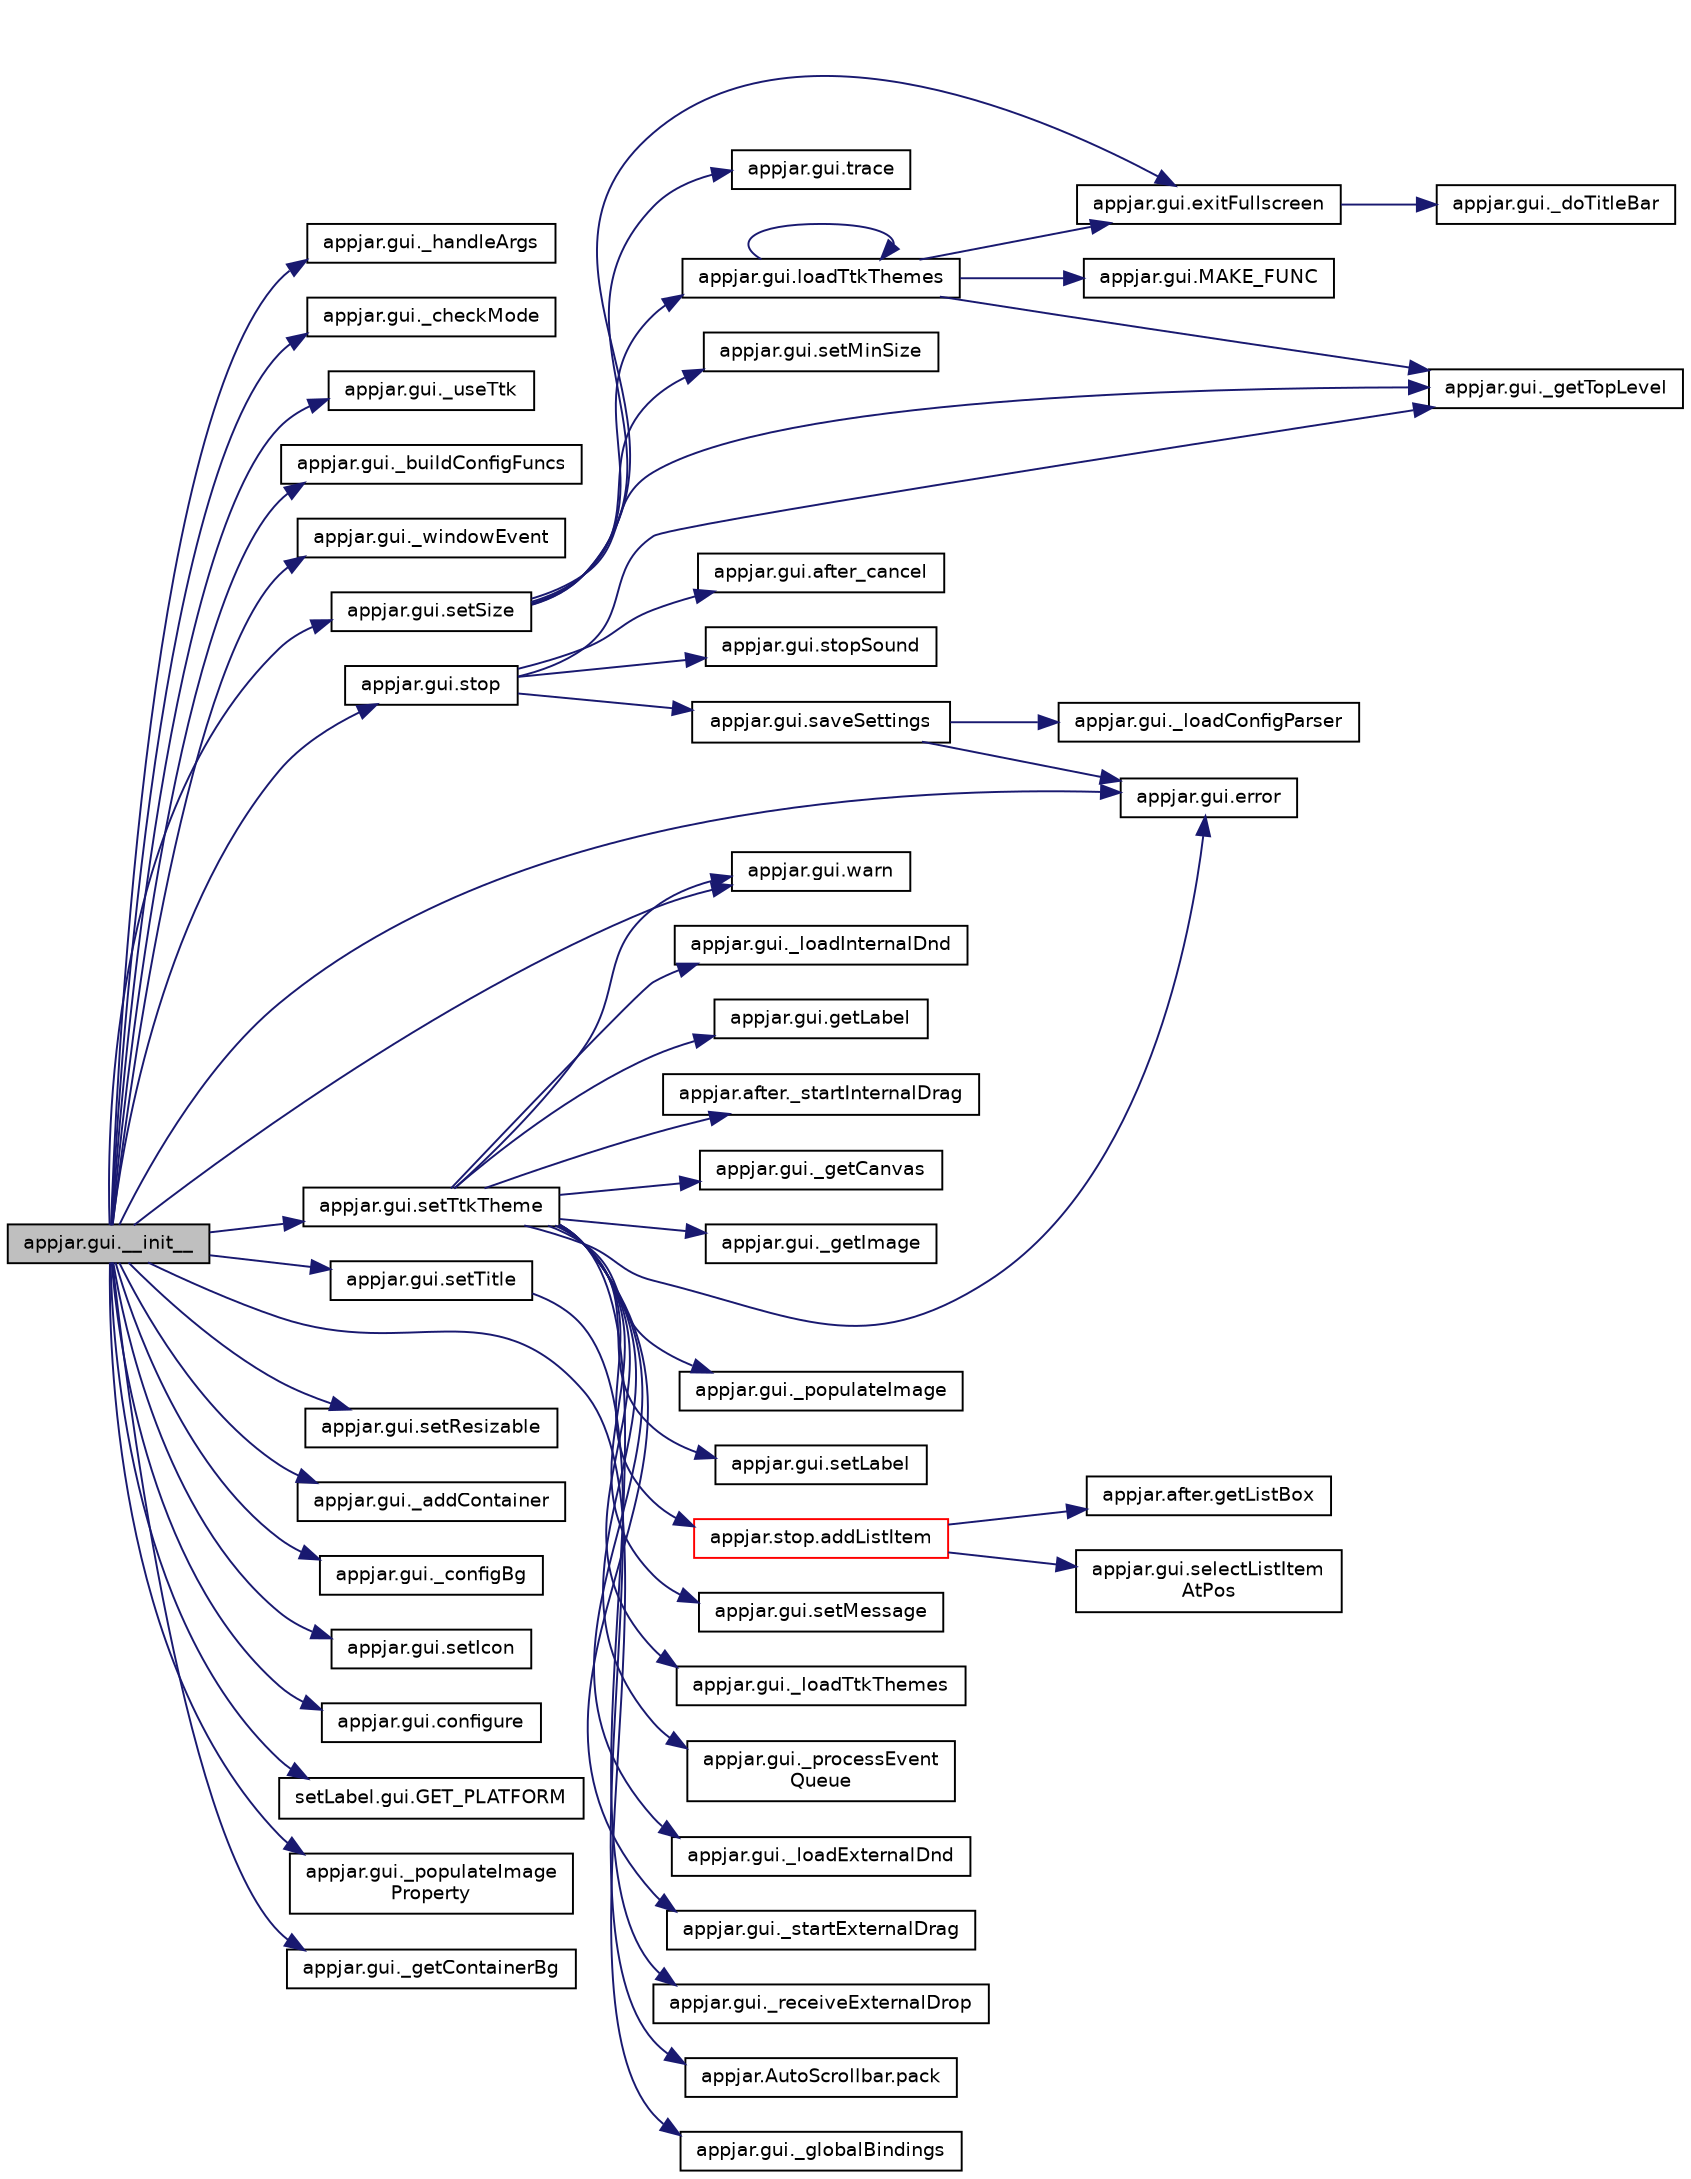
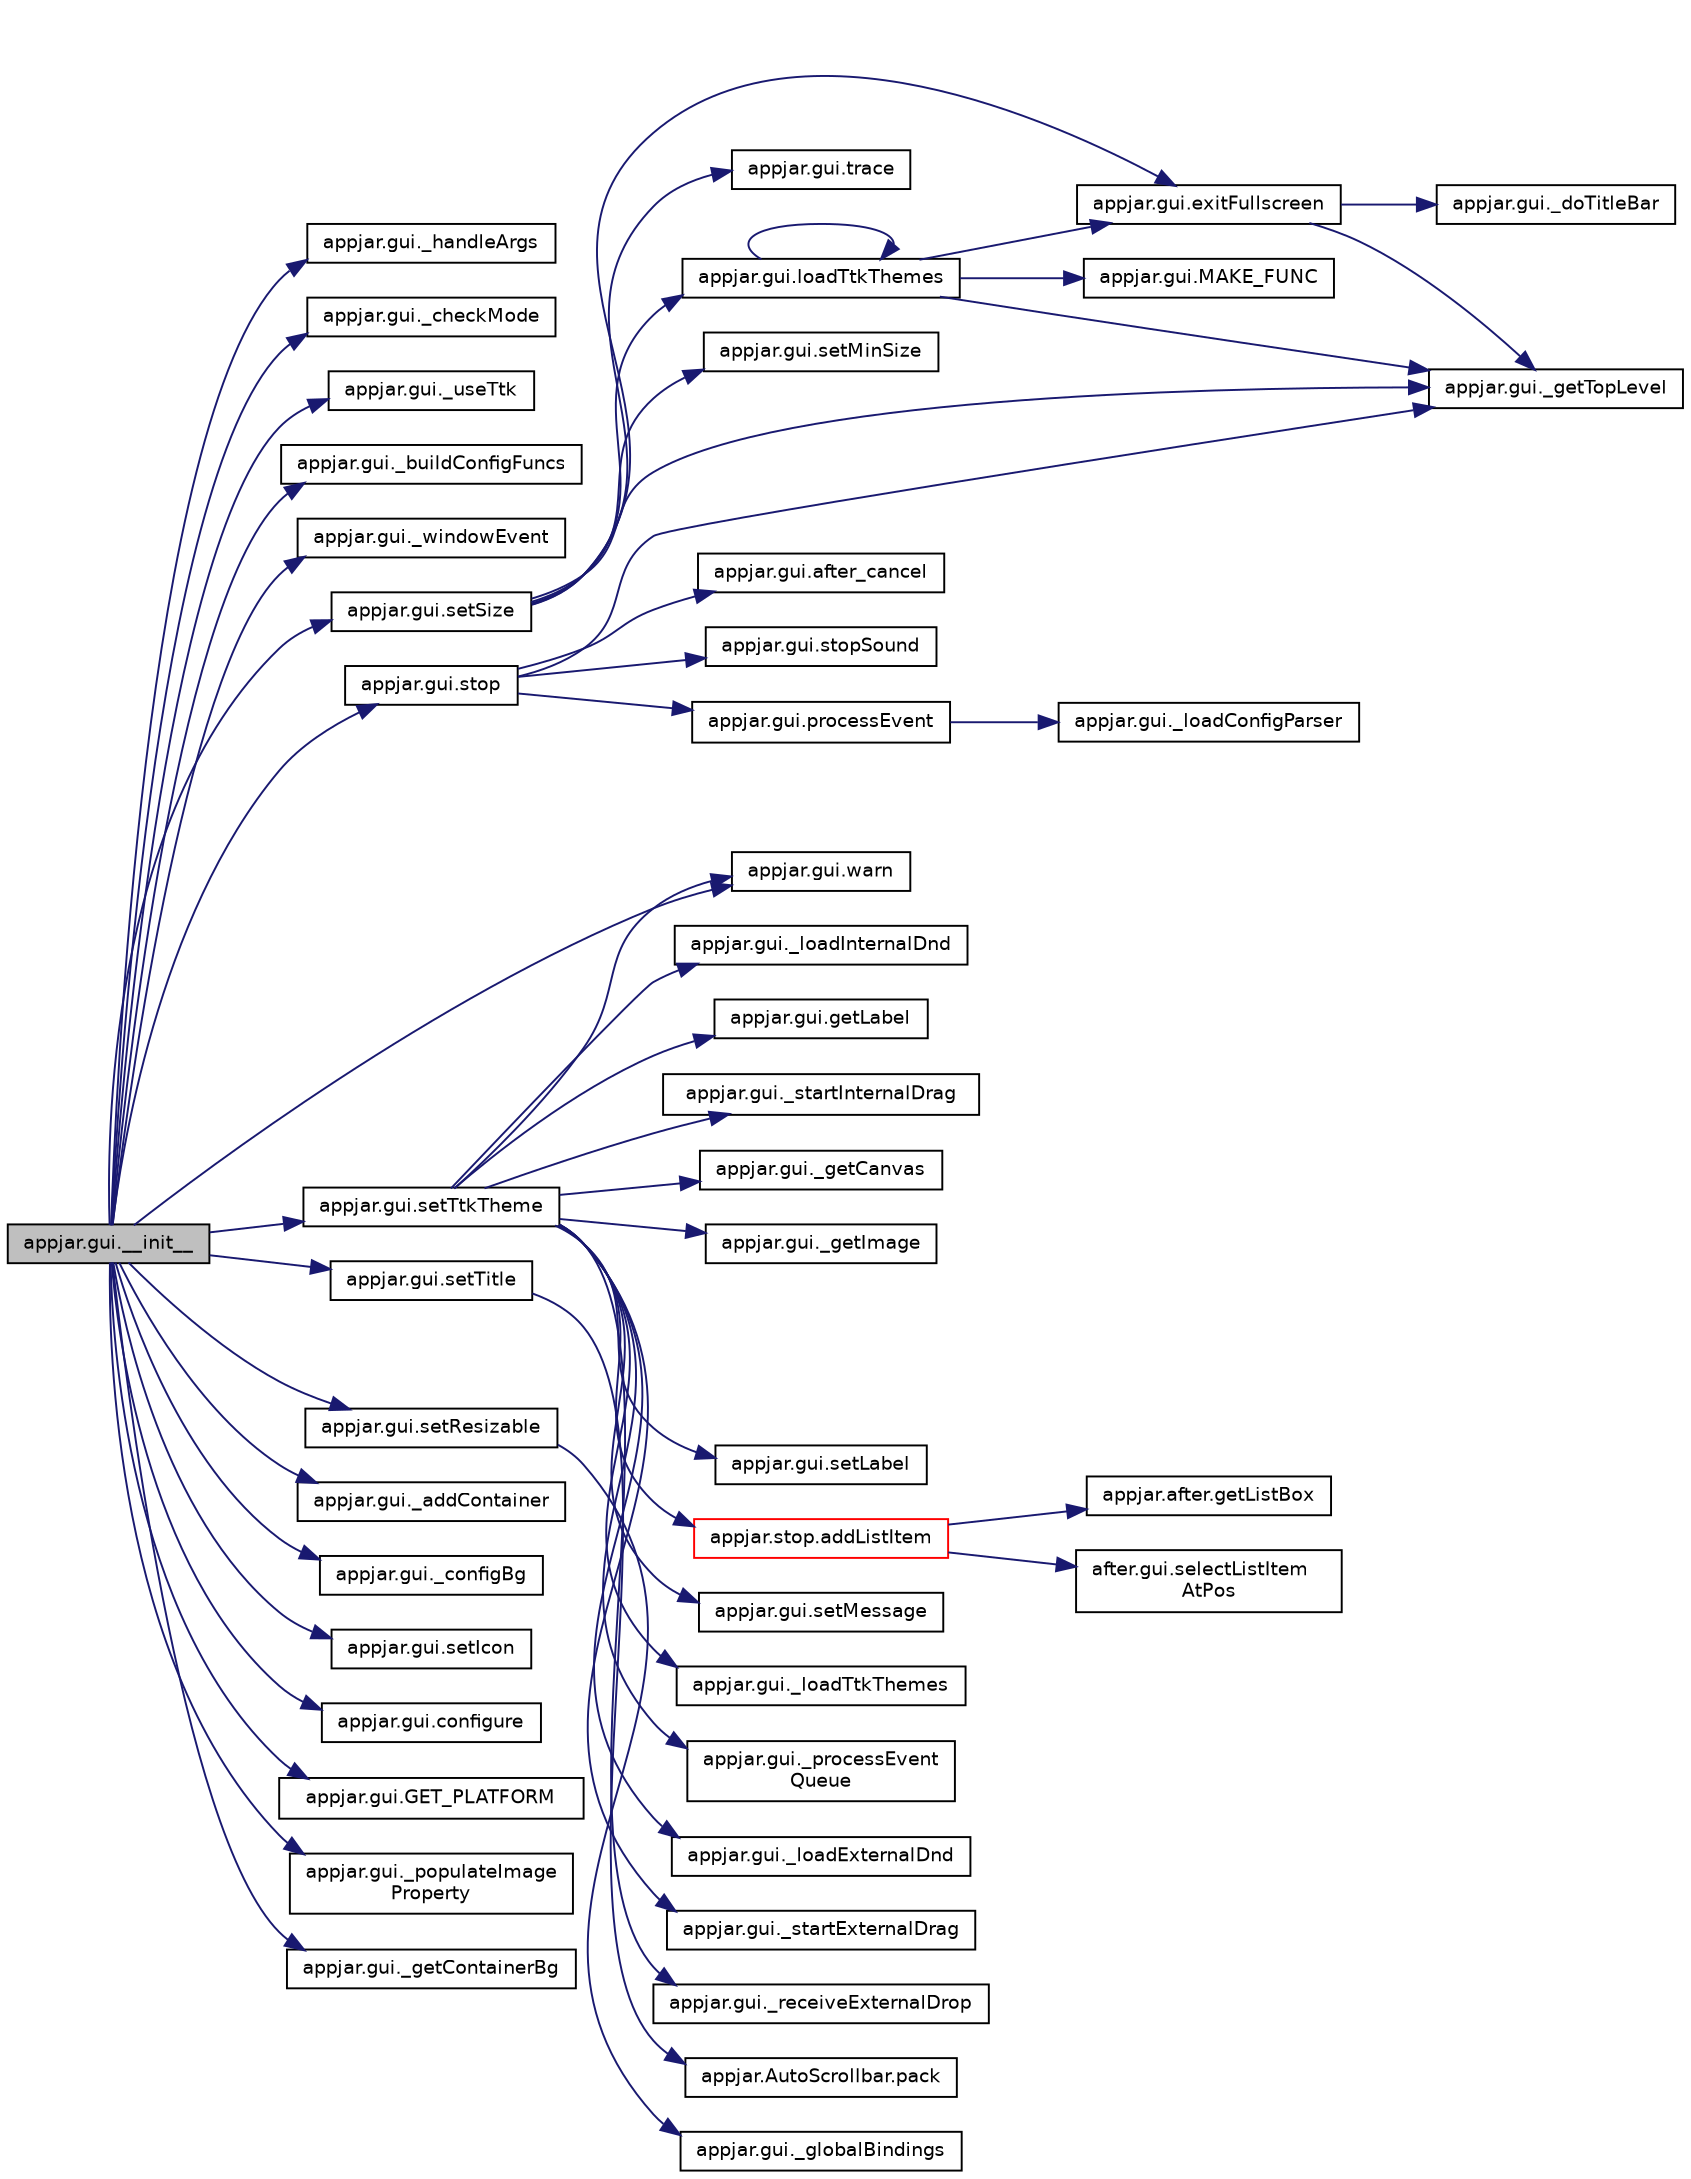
edge "appjar.gui.exitFullscreen" -> "appjar.gui._getTopLevel": added
node "appjar.gui.saveSettings": label "appjar.gui.saveSettings" -> "appjar.gui.processEvent"
node "appjar.gui.error": removed
node "appjar.after._startInternalDrag": label "appjar.after._startInternalDrag" -> "appjar.gui._startInternalDrag"
node "appjar.gui._populateImage": removed
edge "appjar.gui.__init__" -> "appjar.gui._globalBindings": now "appjar.gui.setResizable" -> "appjar.gui._globalBindings"
node "appjar.gui.selectListItem AtPos": label "appjar.gui.selectListItem AtPos" -> "after.gui.selectListItem AtPos"
node "setLabel.gui.GET_PLATFORM": label "setLabel.gui.GET_PLATFORM" -> "appjar.gui.GET_PLATFORM"
